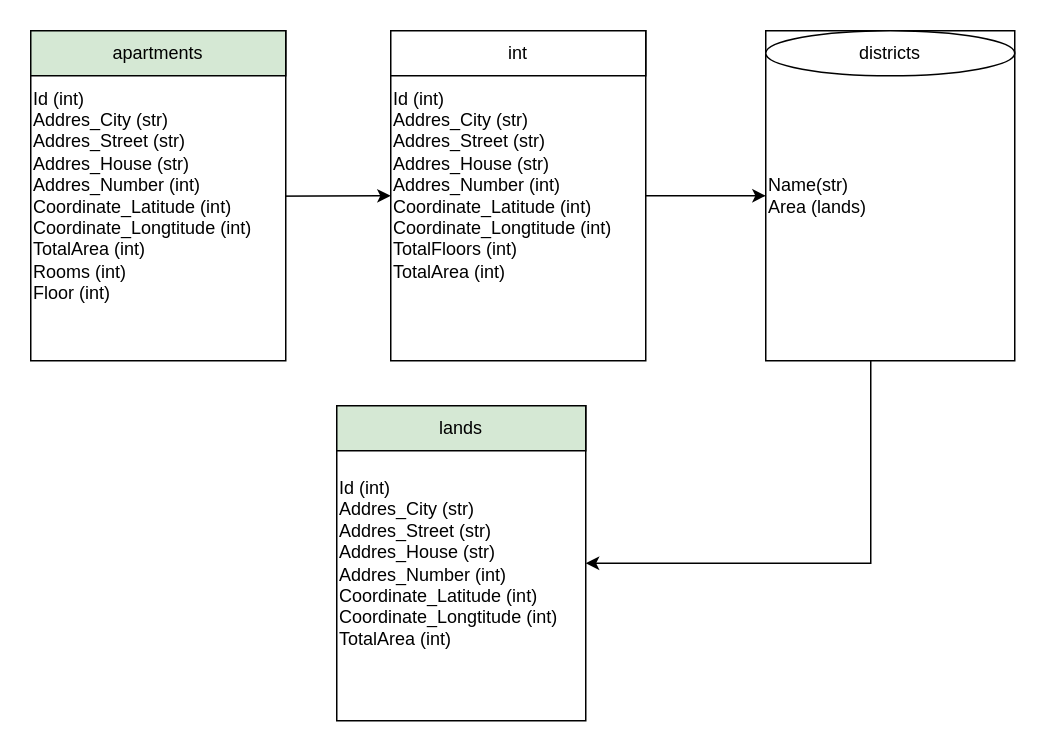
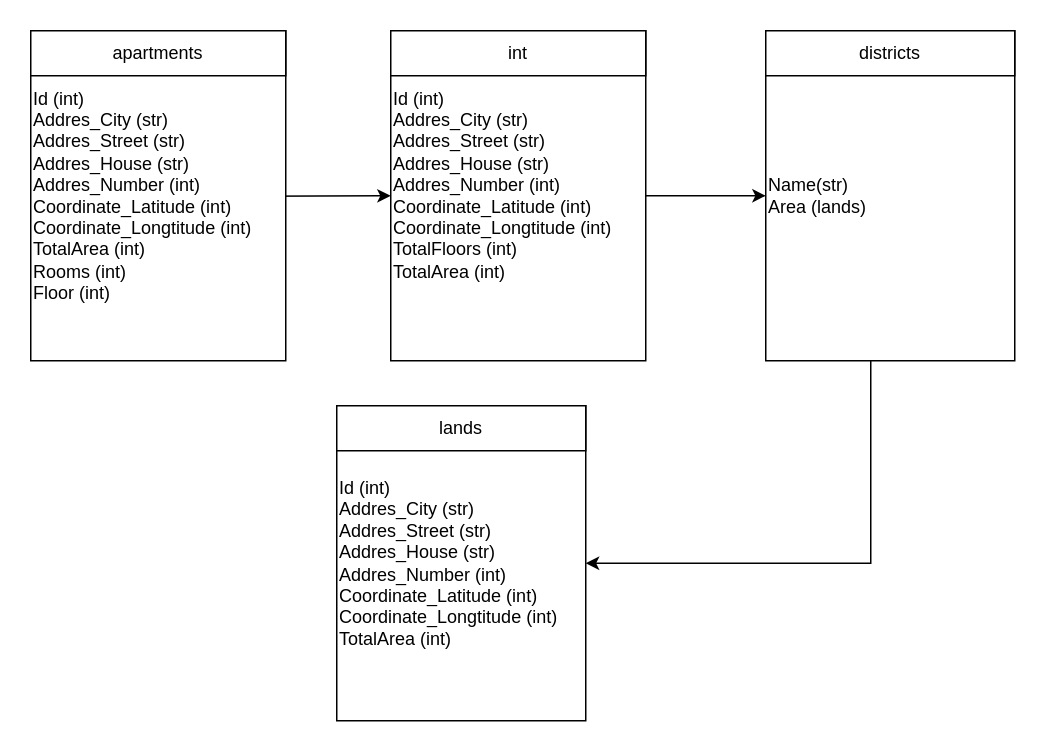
node "apartments": fillcolor #d5e8d4 -> #ffffff
node "districts": shape ellipse -> rectangle
node "lands": fillcolor #d5e8d4 -> #ffffff
